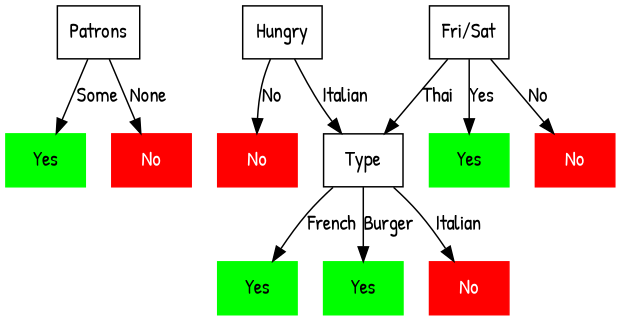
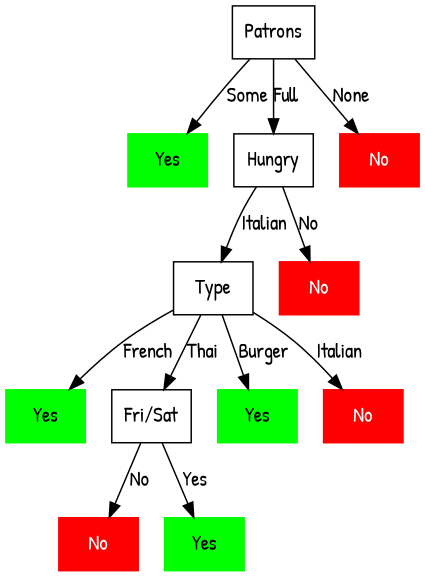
edge "Patrons" -> "Hungry": added, label "Full"
edge "Fri/Sat" -> "Type": reversed
